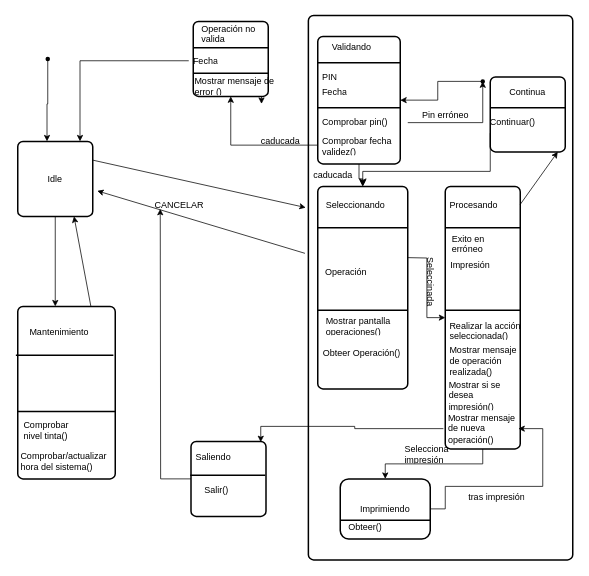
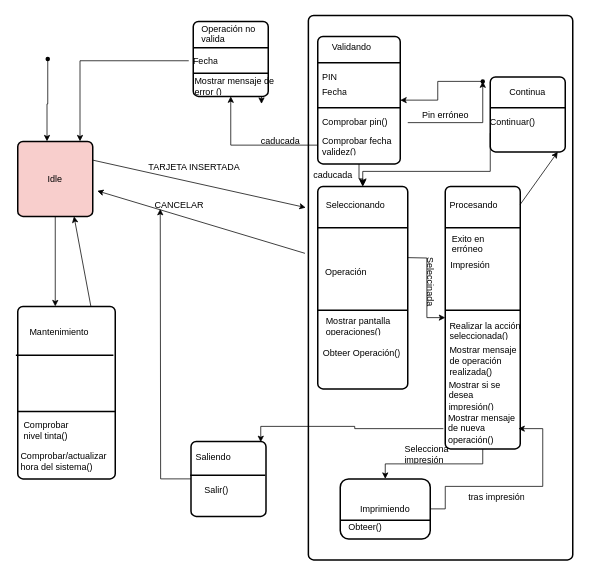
node "TARJETA INSERTADA": added
node "Idle": fillcolor #ffffff -> #f8cecc
